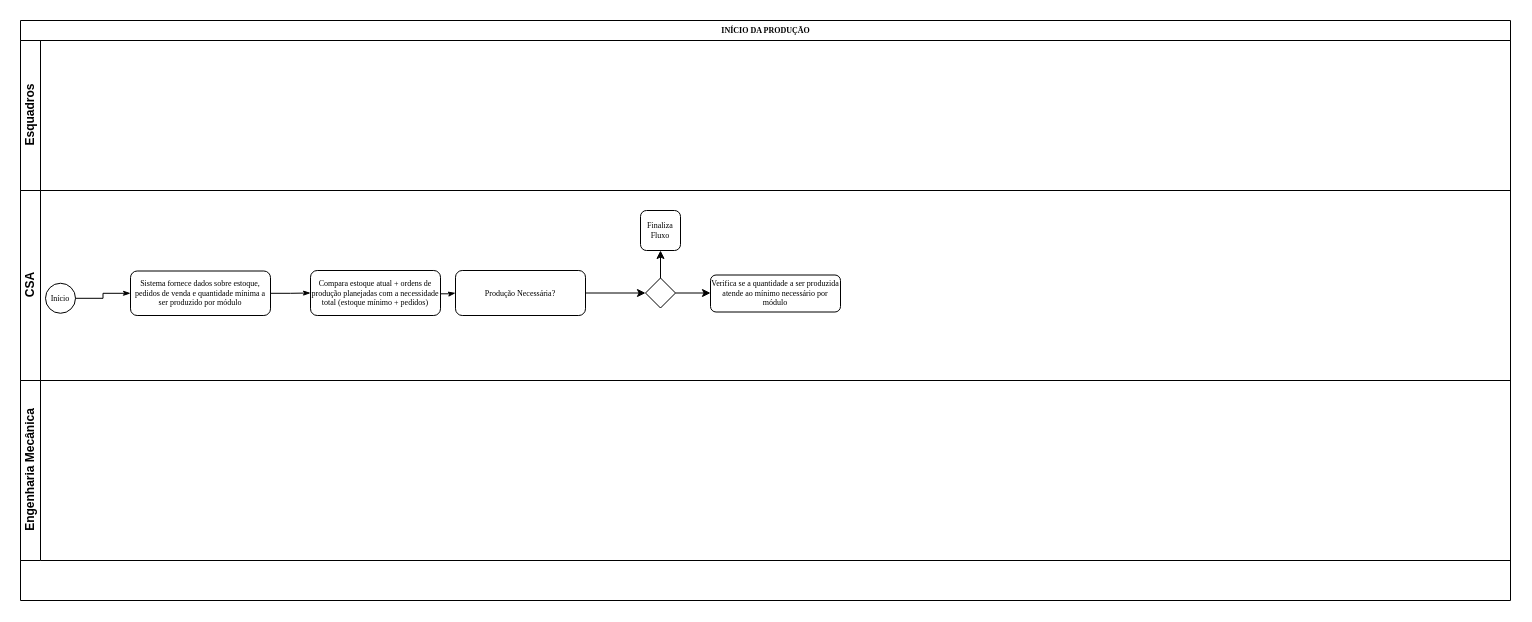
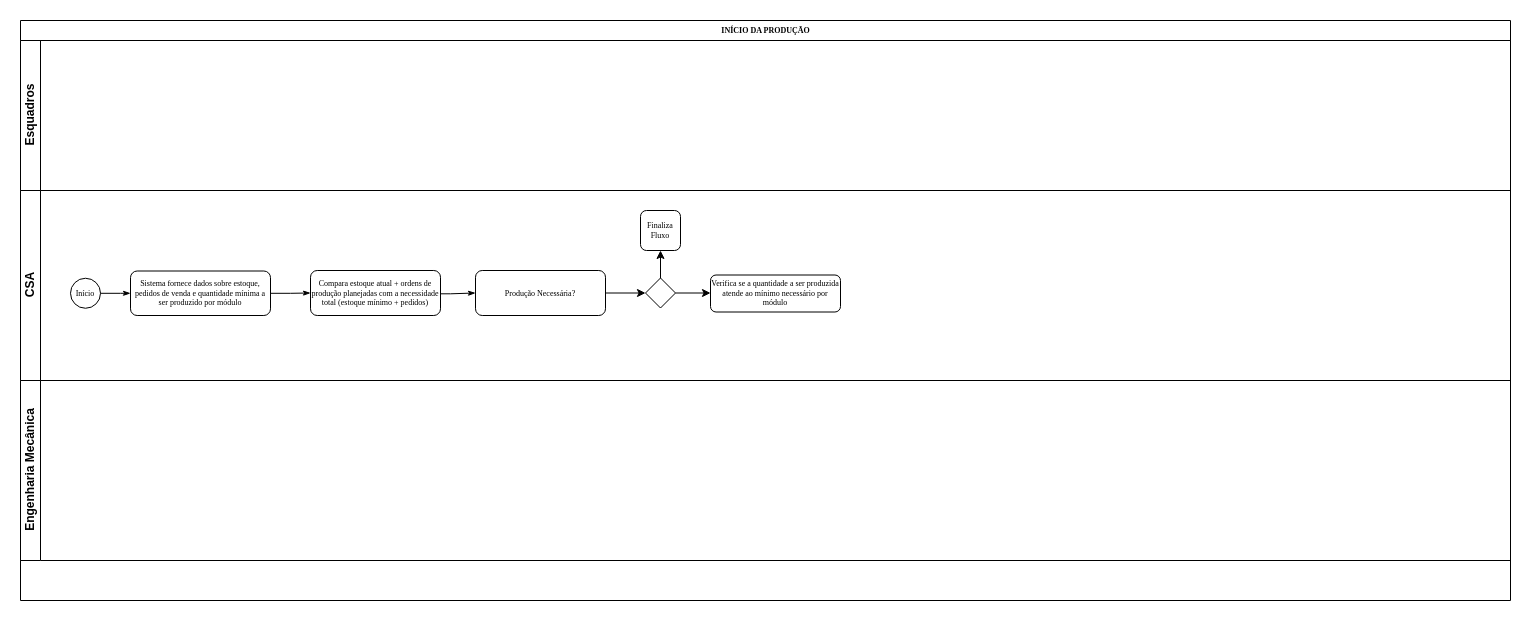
node "Produção Necessária?": moved (521, 293) -> (541, 293)
node "Início": moved (61, 298) -> (86, 293)
